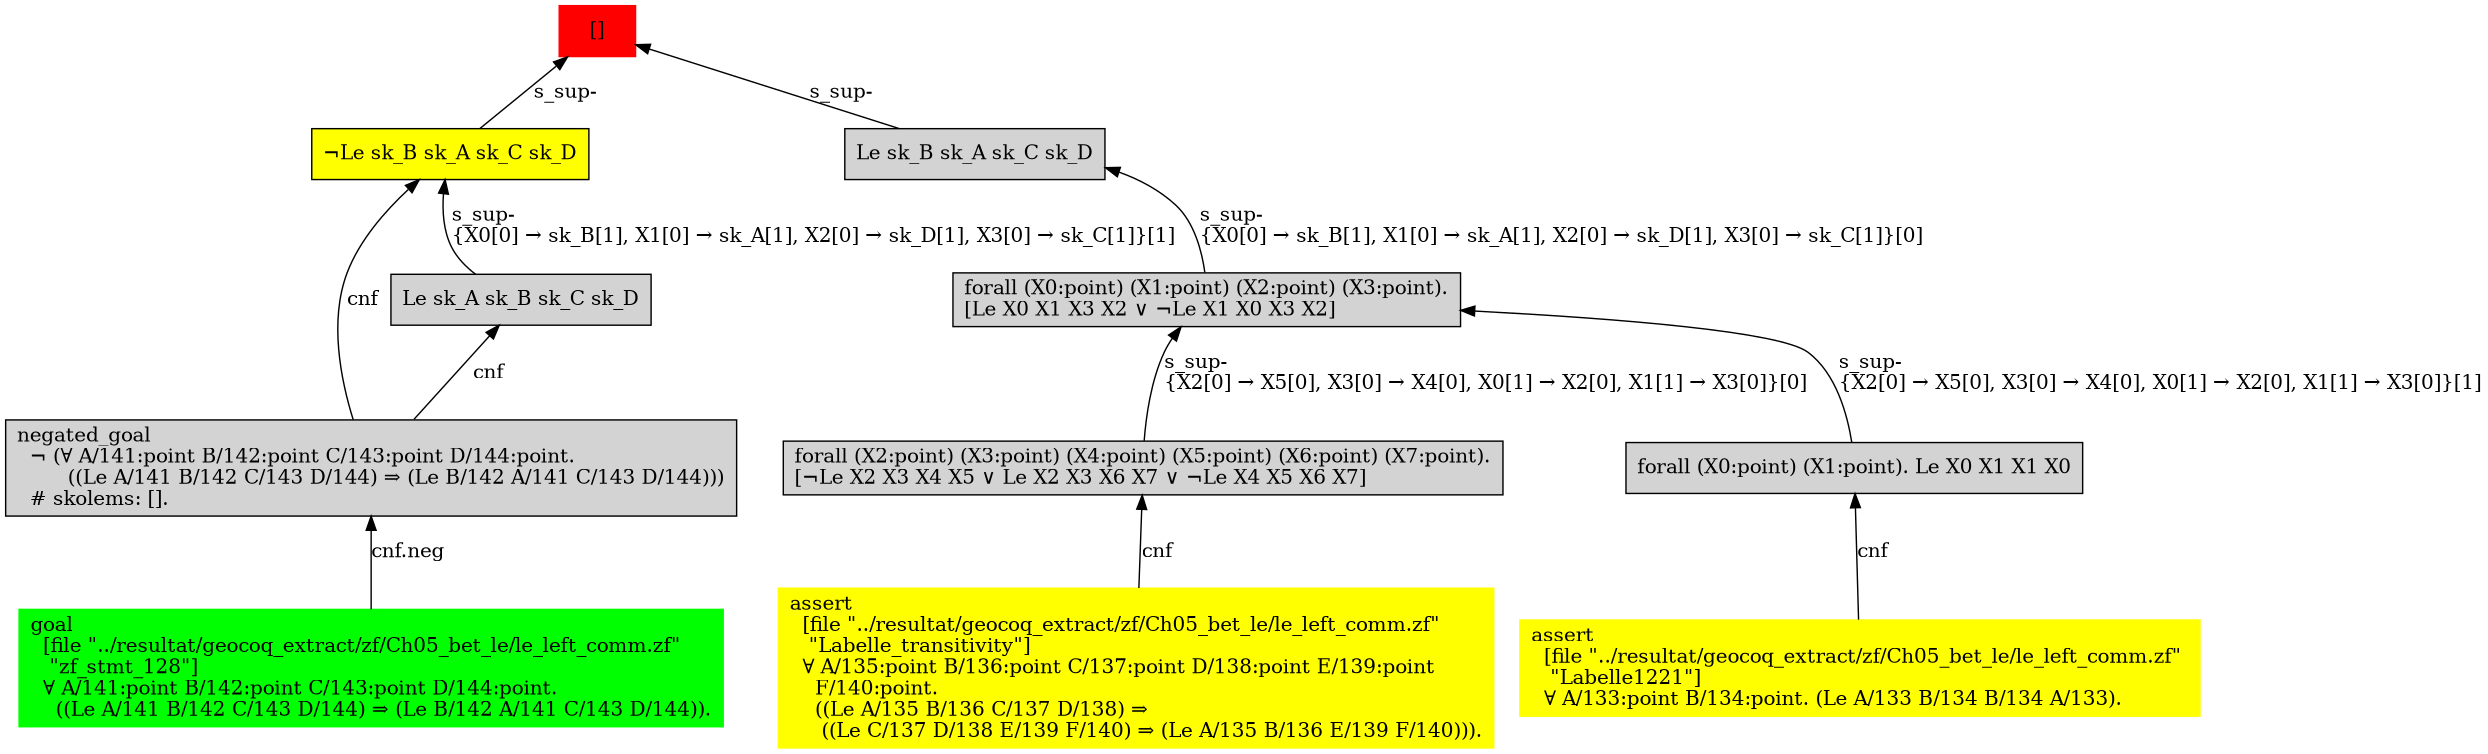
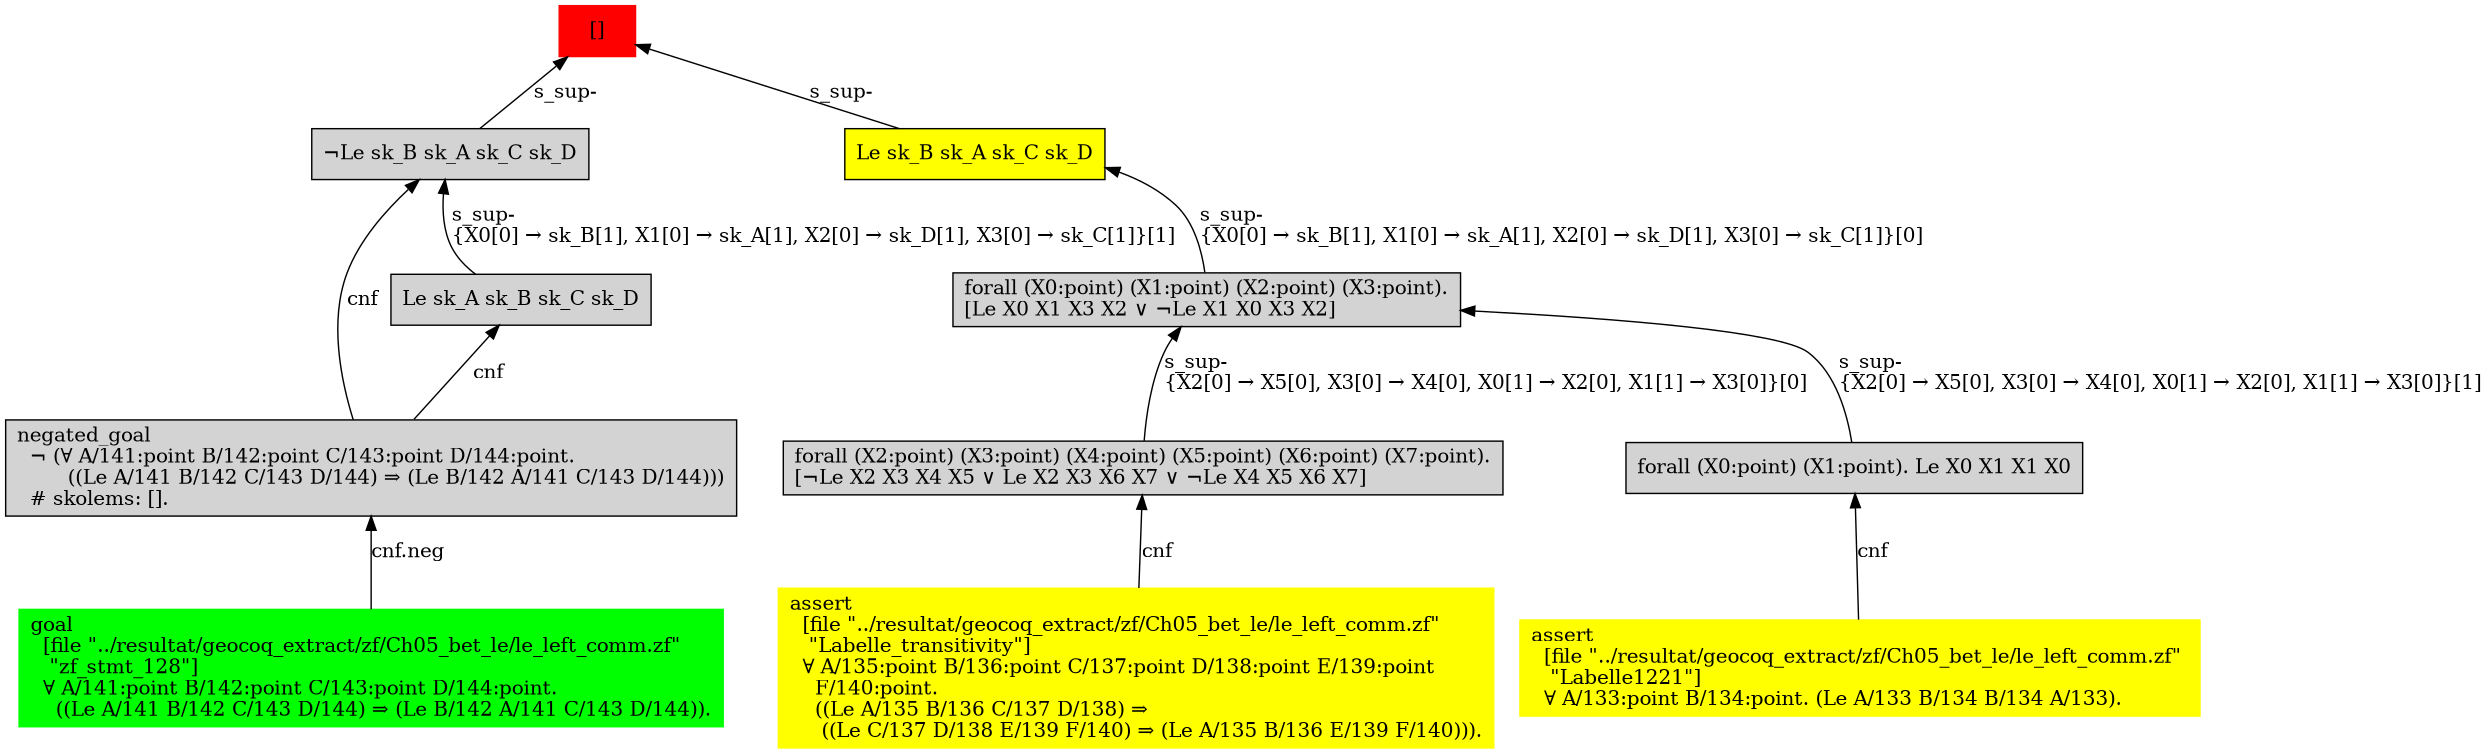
node "¬Le sk_B sk_A sk_C sk_D": fillcolor yellow -> lightgrey
node "Le sk_B sk_A sk_C sk_D": fillcolor lightgrey -> yellow
